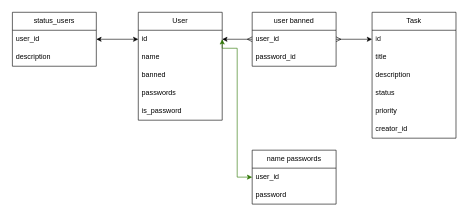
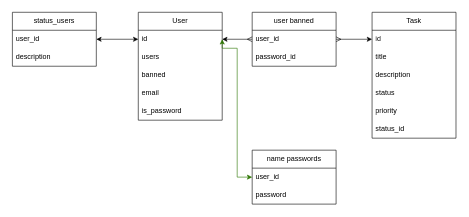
node "name": label "name" -> "users"
node "passwords": label "passwords" -> "email"
node "creator_id": label "creator_id" -> "status_id"
